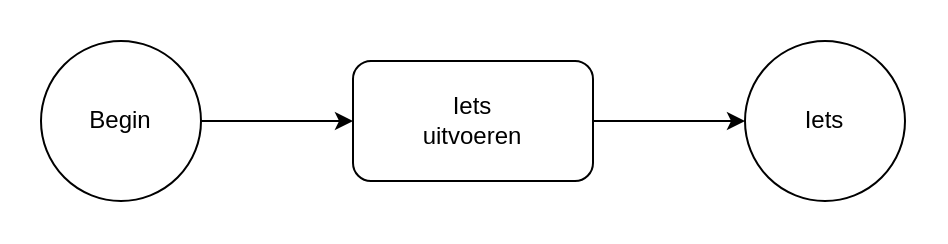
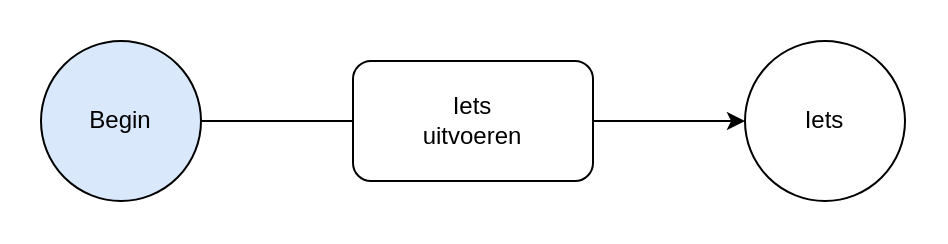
node "Begin": fillcolor #ffffff -> #dae8fc
edge "Begin" -> "Iets uitvoeren": arrowhead classic -> none
